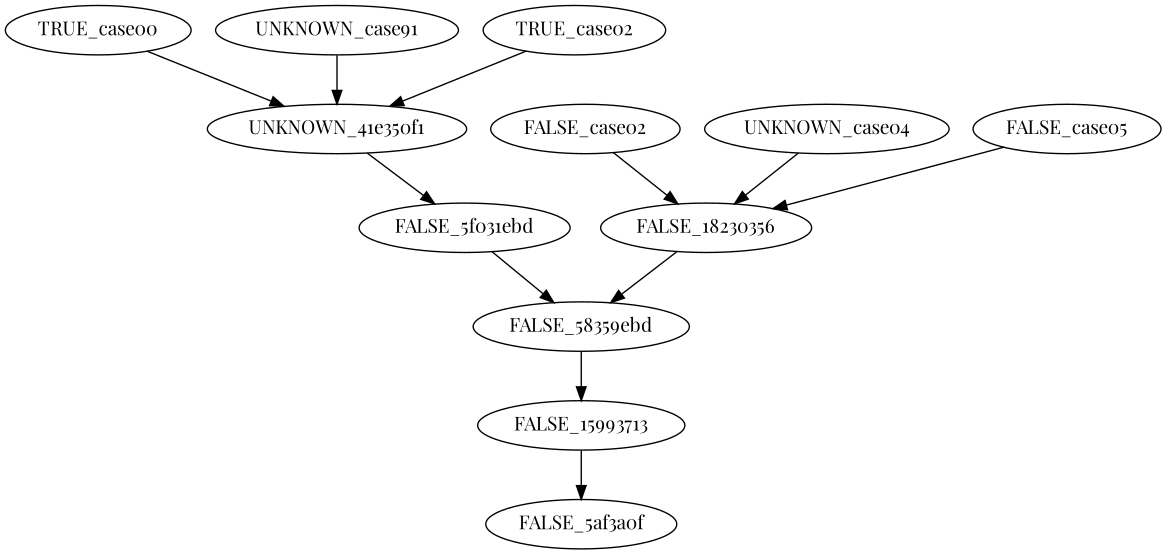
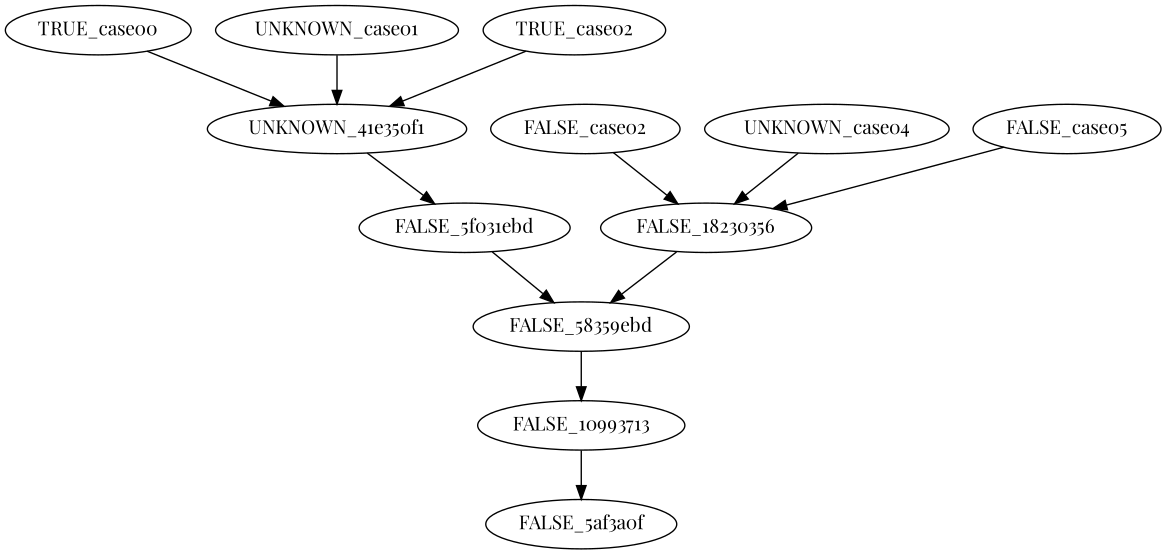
node "UNKNOWN_case91": label "UNKNOWN_case91" -> "UNKNOWN_case01"
node "FALSE_15993713": label "FALSE_15993713" -> "FALSE_10993713"
